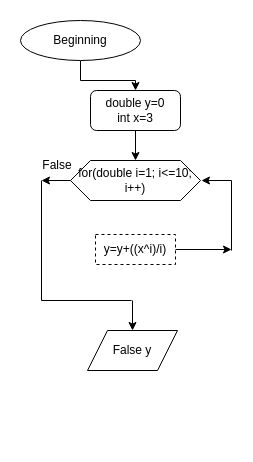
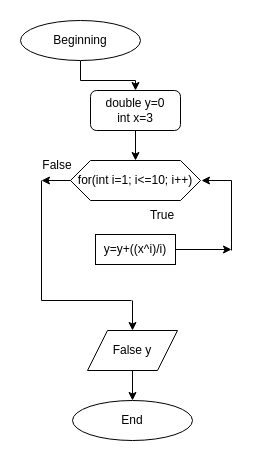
node "for(double i=1; i<=10; i++)": label "for(double i=1; i<=10; i++)" -> "for(int i=1; i<=10; i++)"
node "True": added
node "y=y+((x^i)/i)": style dashed -> solid
edge "False y" -> "End": added
node "End": added
